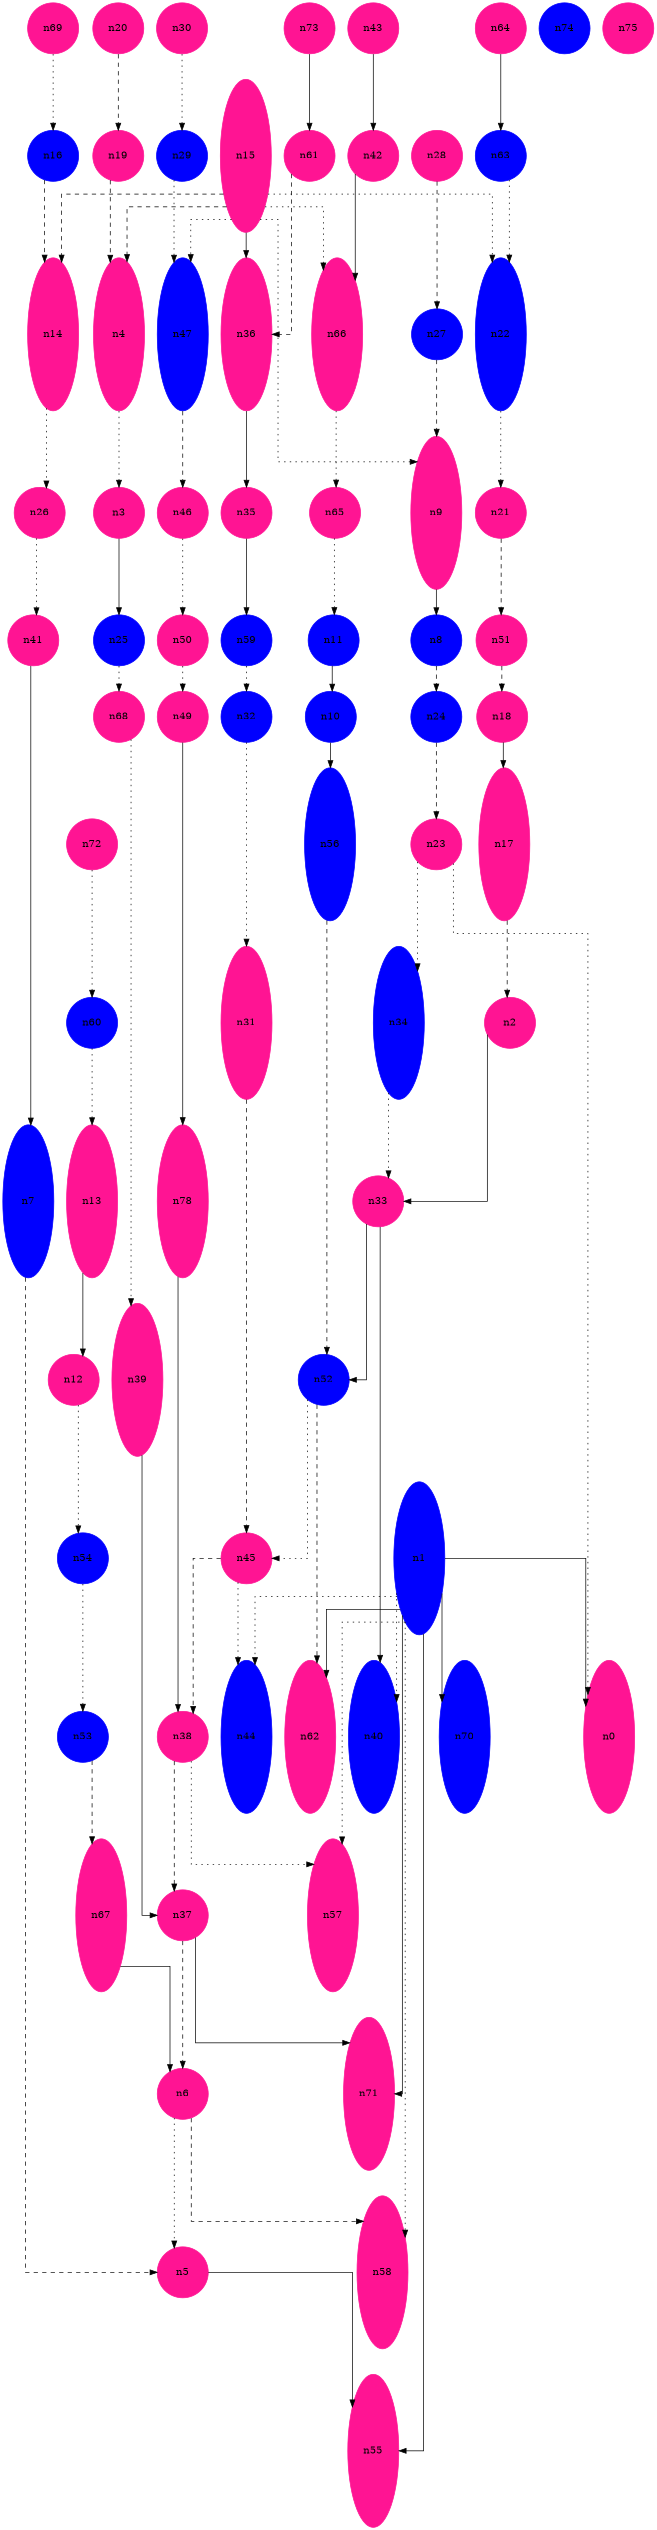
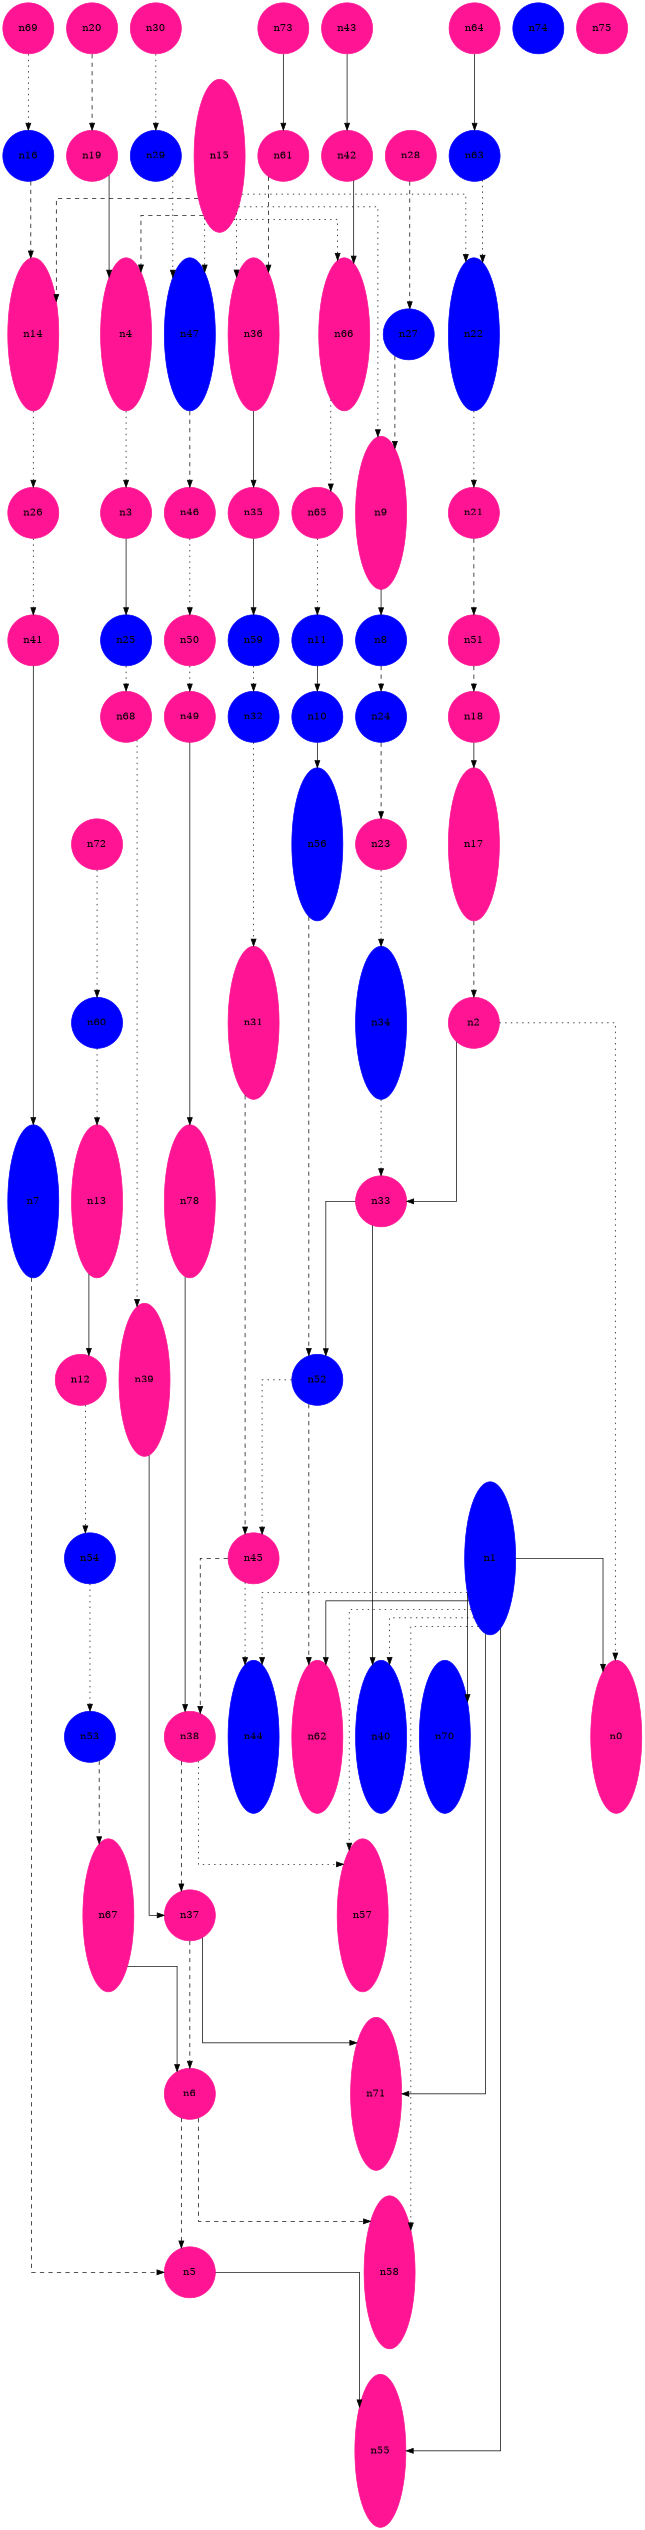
edge "n19" -> "n4": style dashed -> solid
edge "n15" -> "n36": style solid -> dotted
edge "n23" -> "n0": now "n2" -> "n0"
edge "n6" -> "n5": style dotted -> dashed
